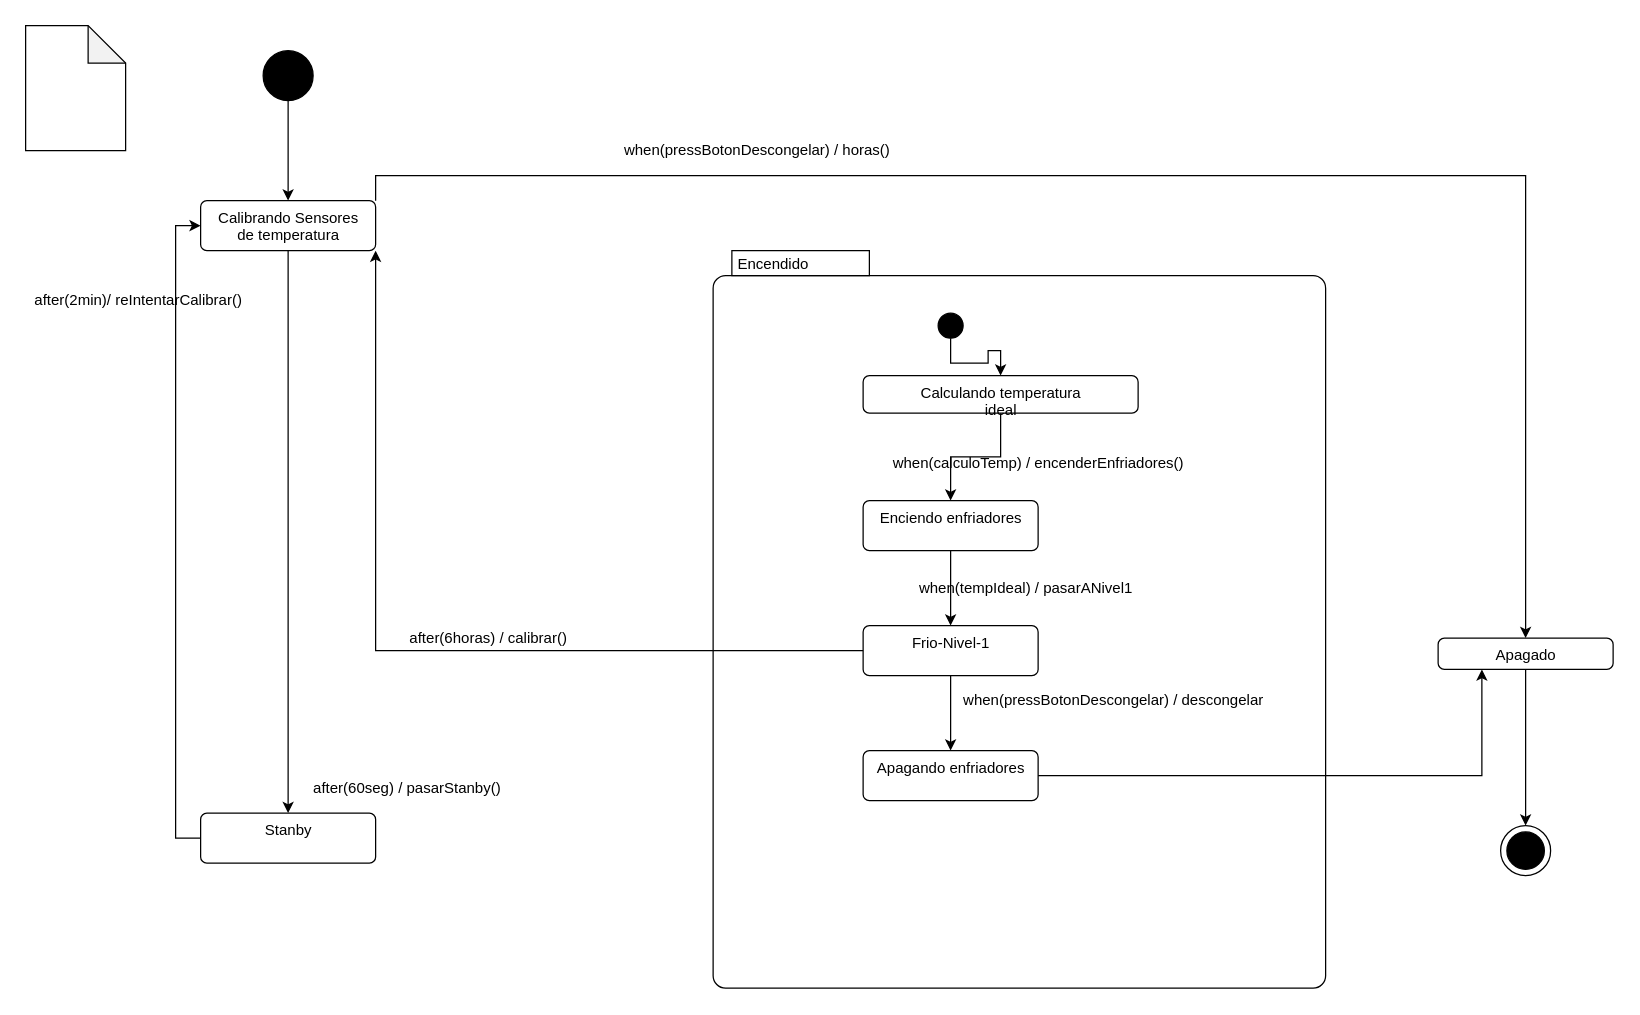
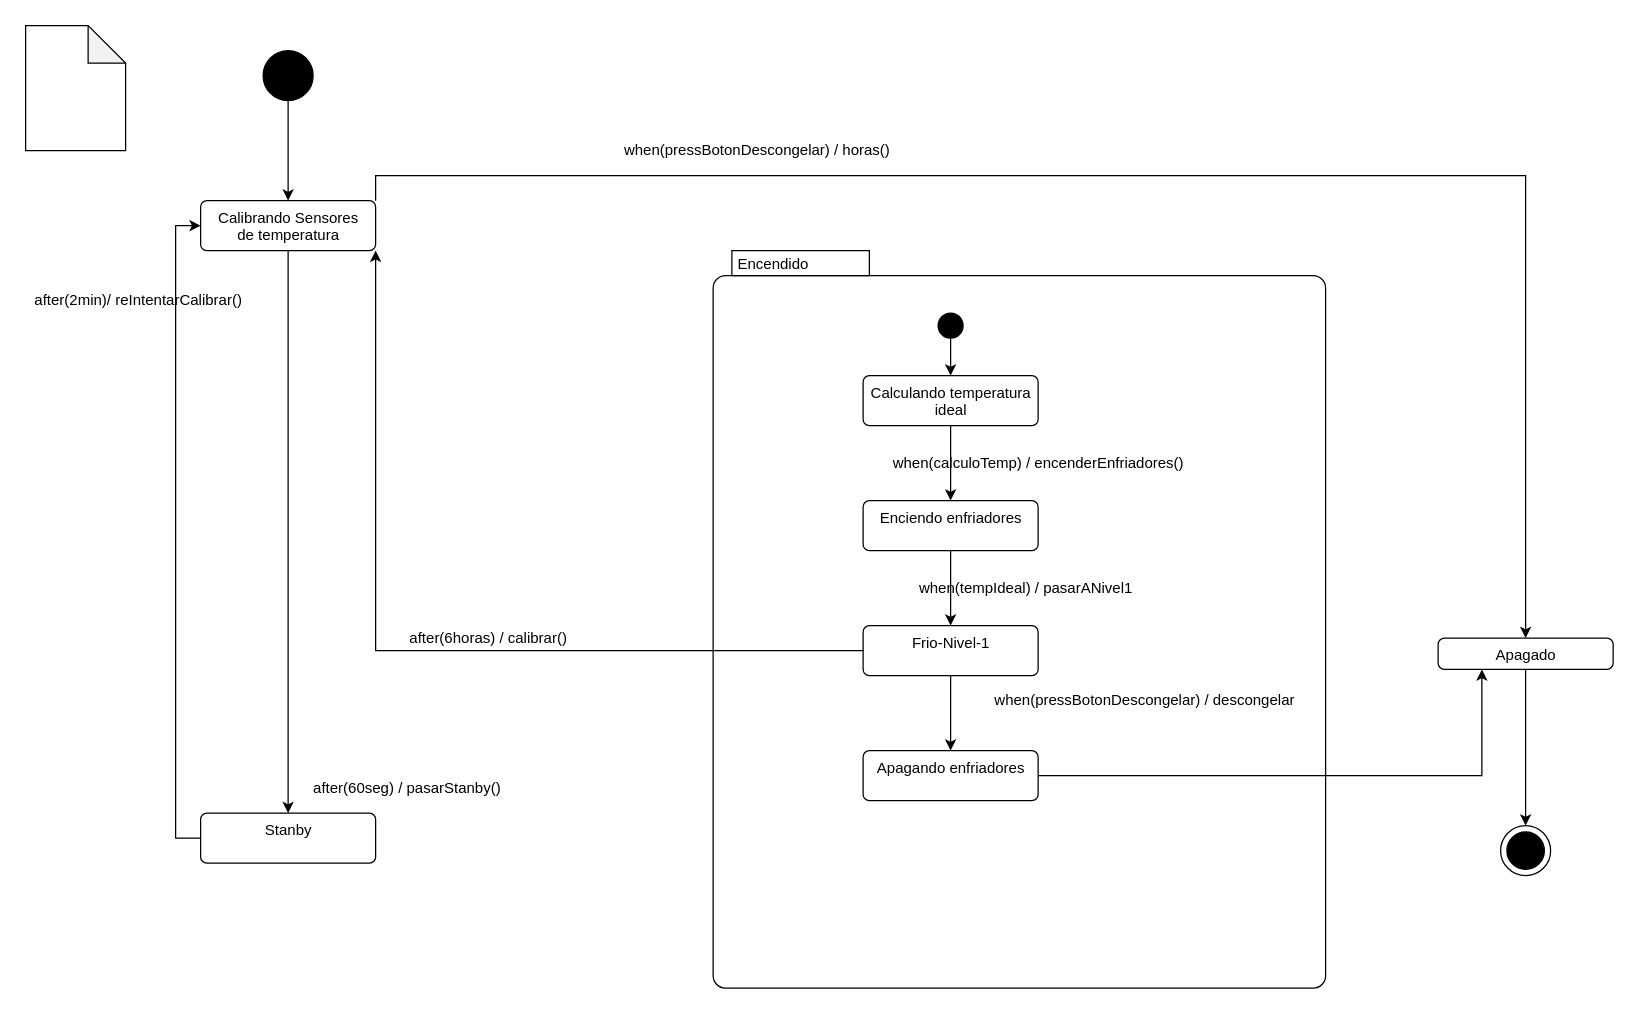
node "Calculando temperatura ideal": size 275x38 -> 175x50
node "when(pressBotonDescongelar) / descongelar": moved (1113, 701) -> (1144, 701)
